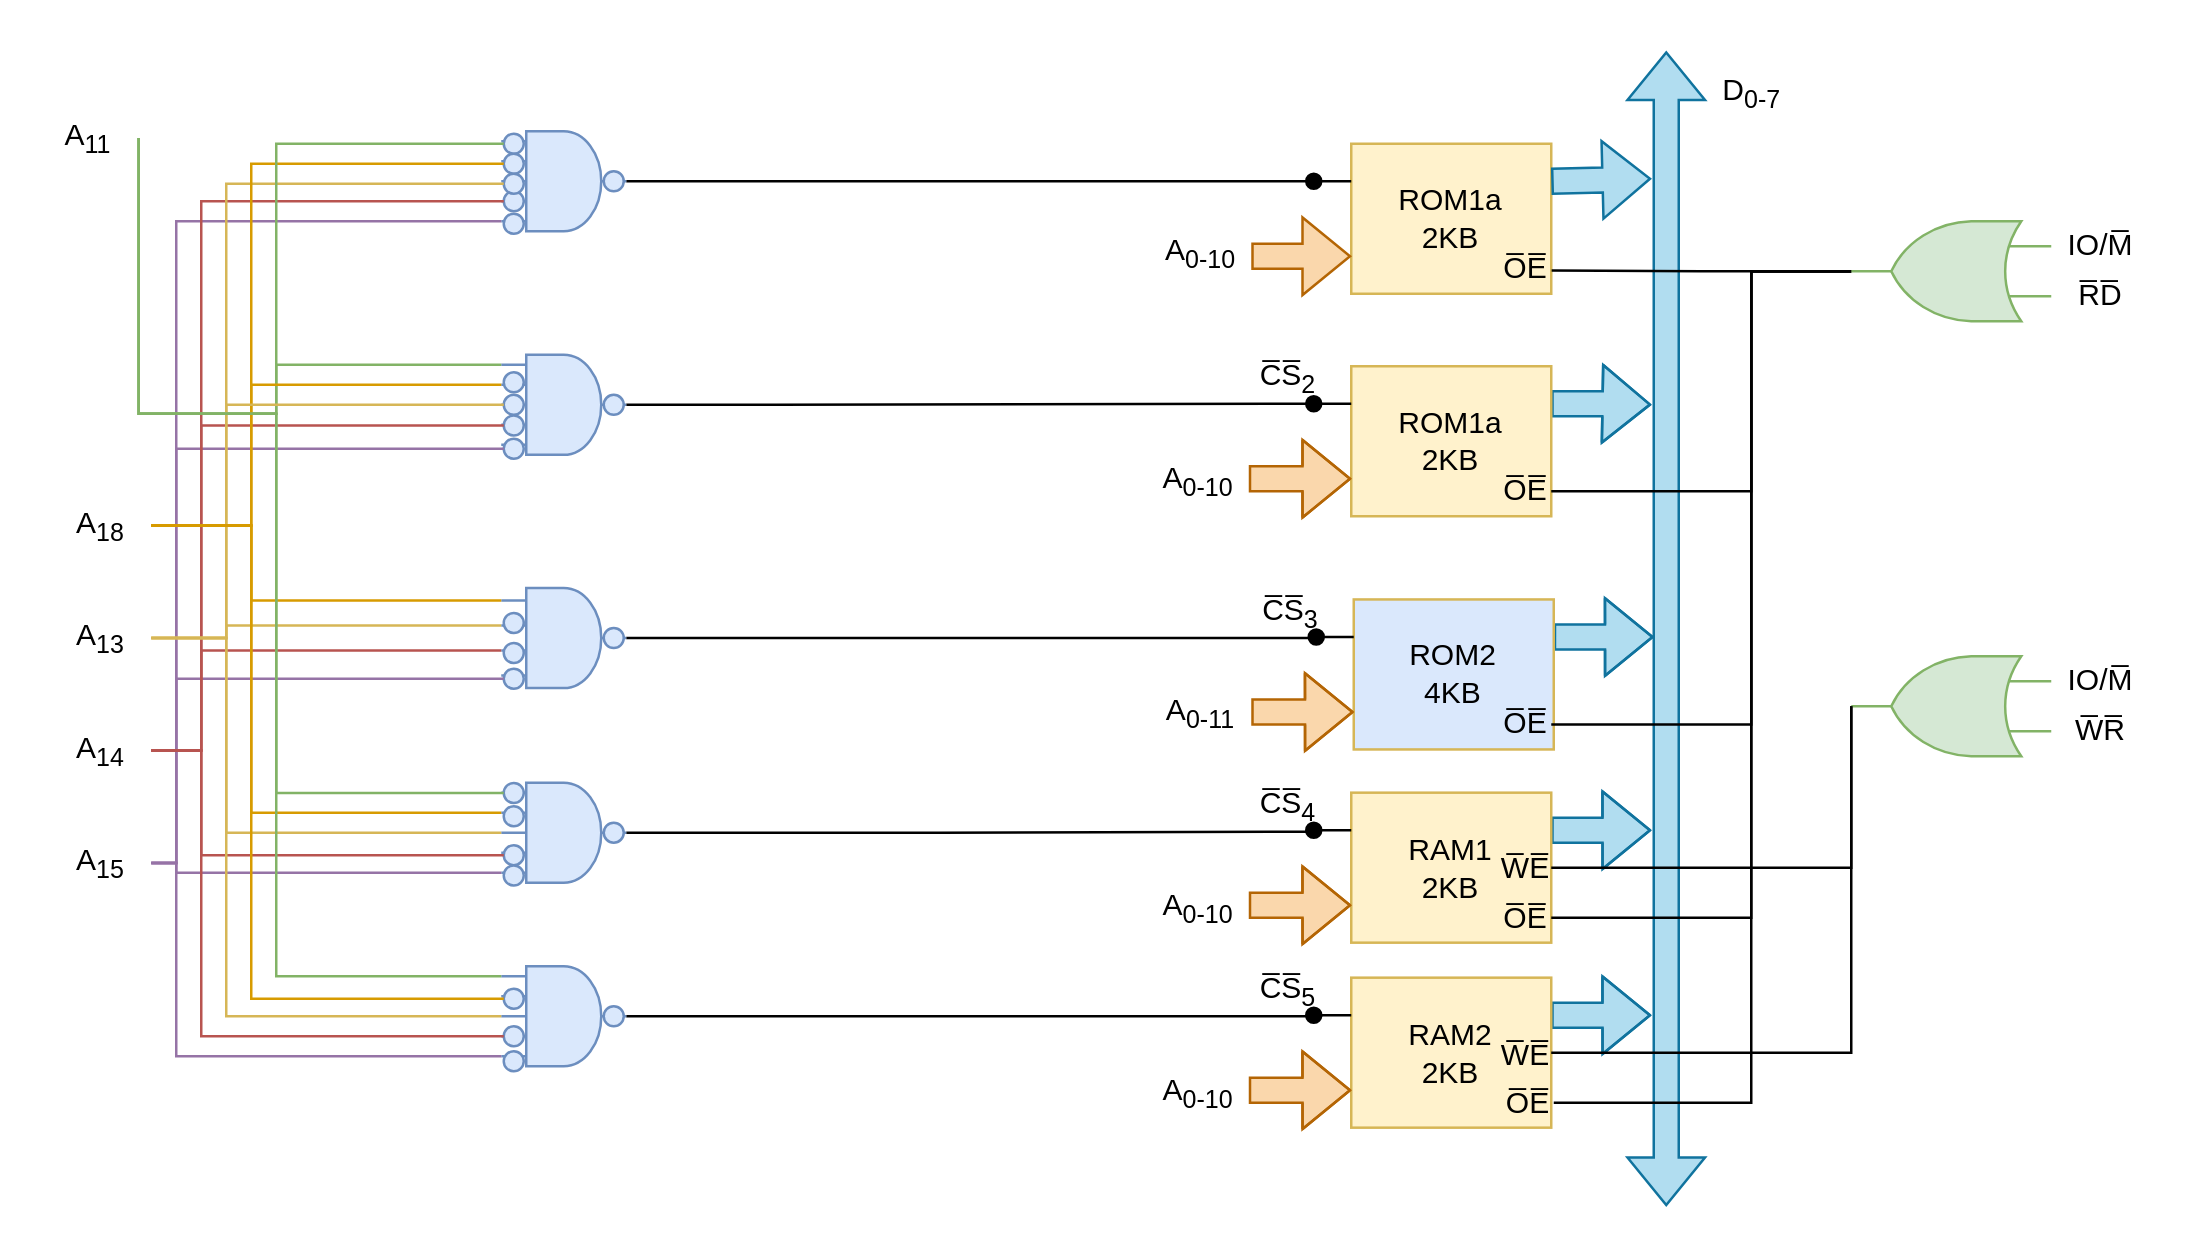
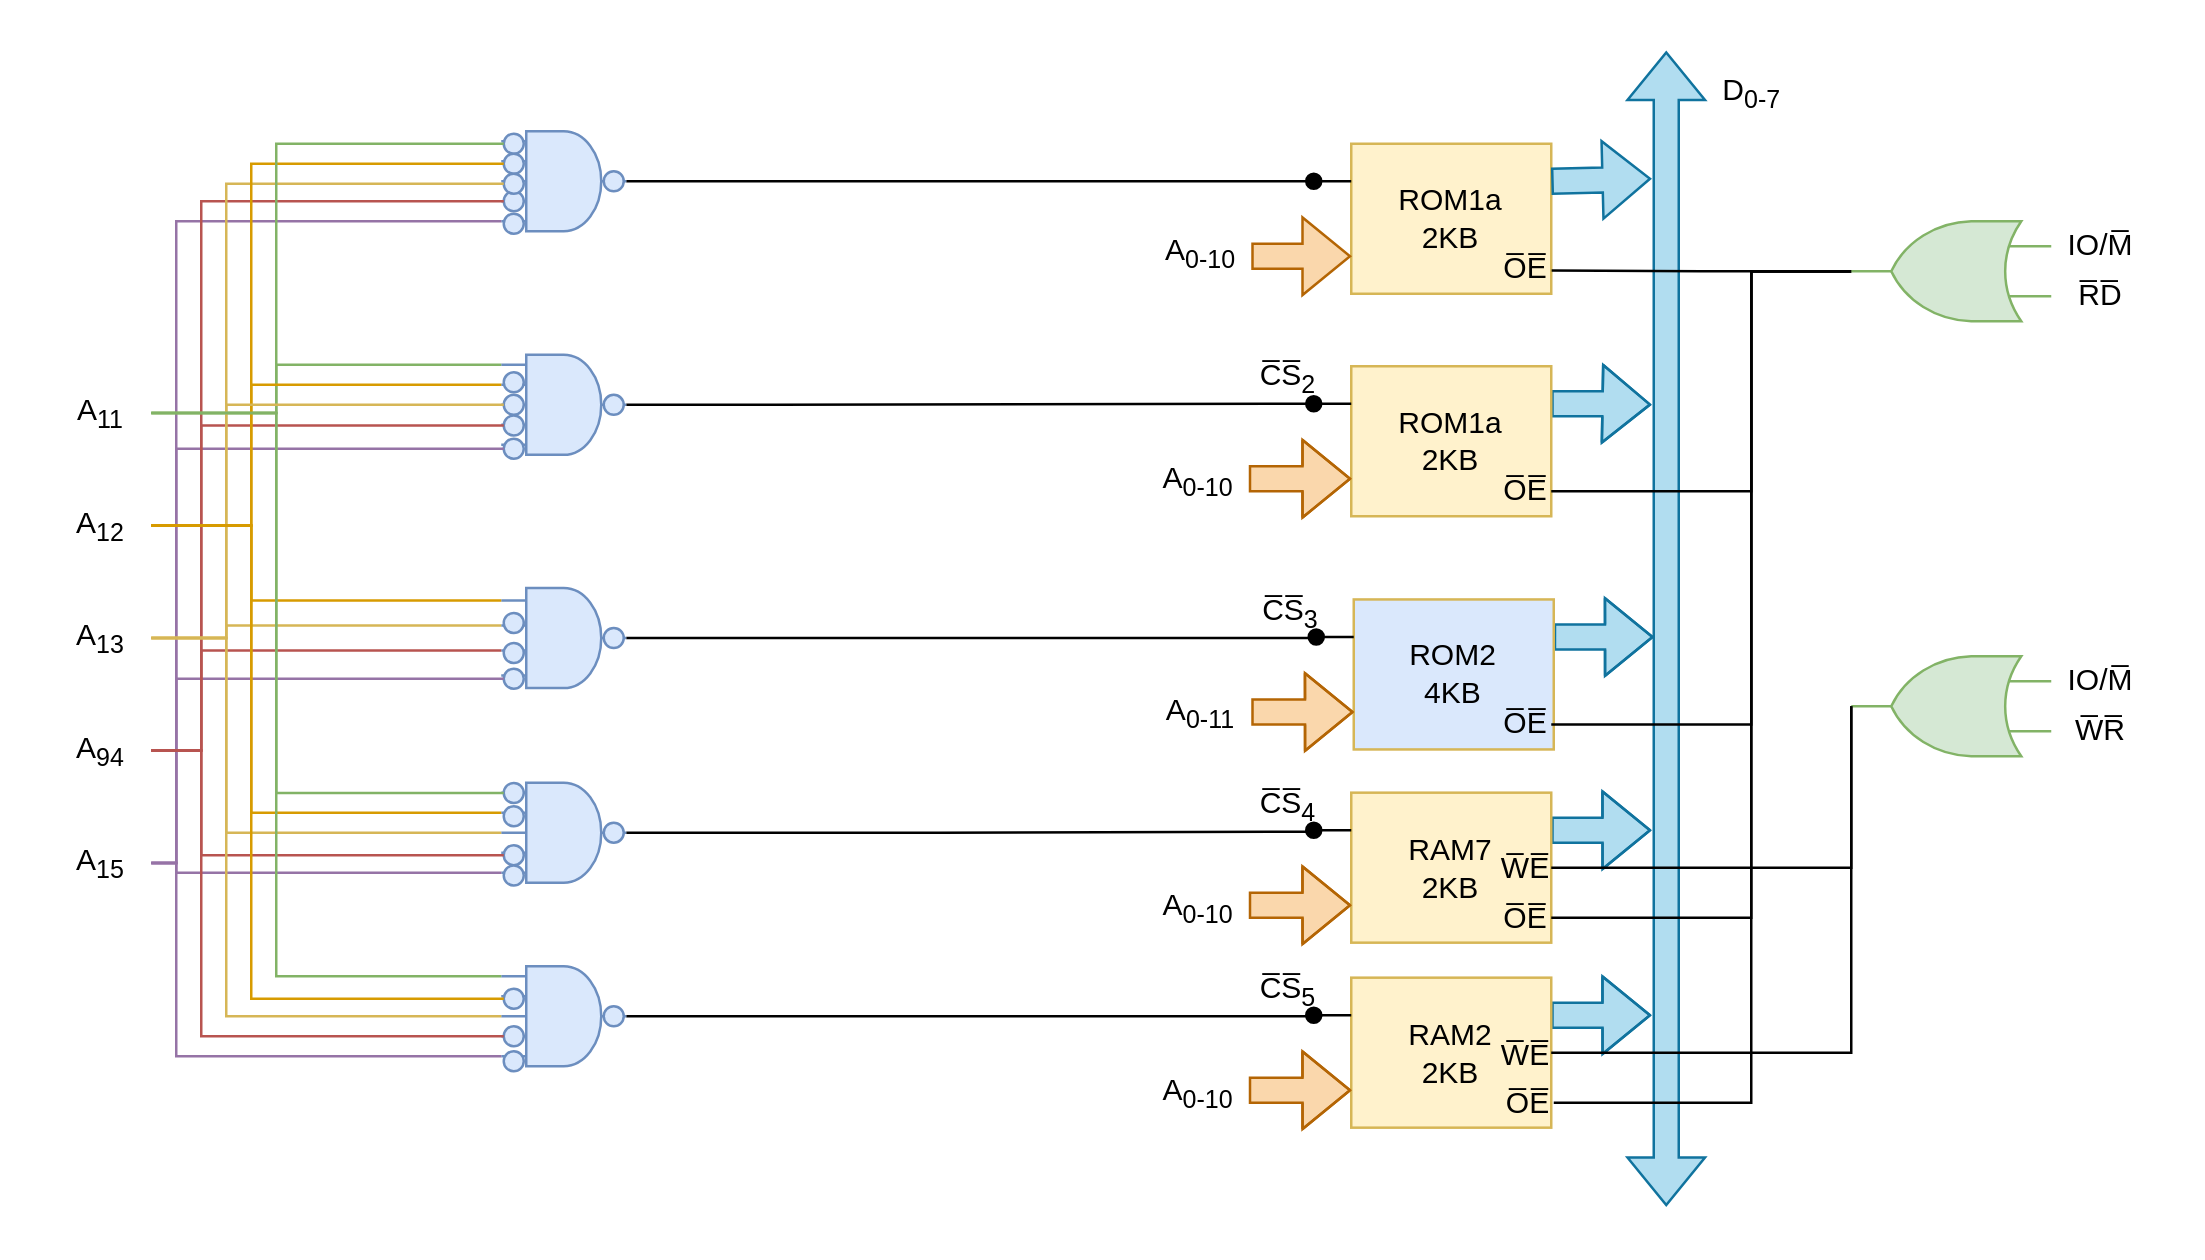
node "A11": moved (89, 138) -> (101, 413)
node "A18": label "A18" -> "A12"
node "A14": label "A14" -> "A94"
node "RAM1 2KB": label "RAM1 2KB" -> "RAM7 2KB"
